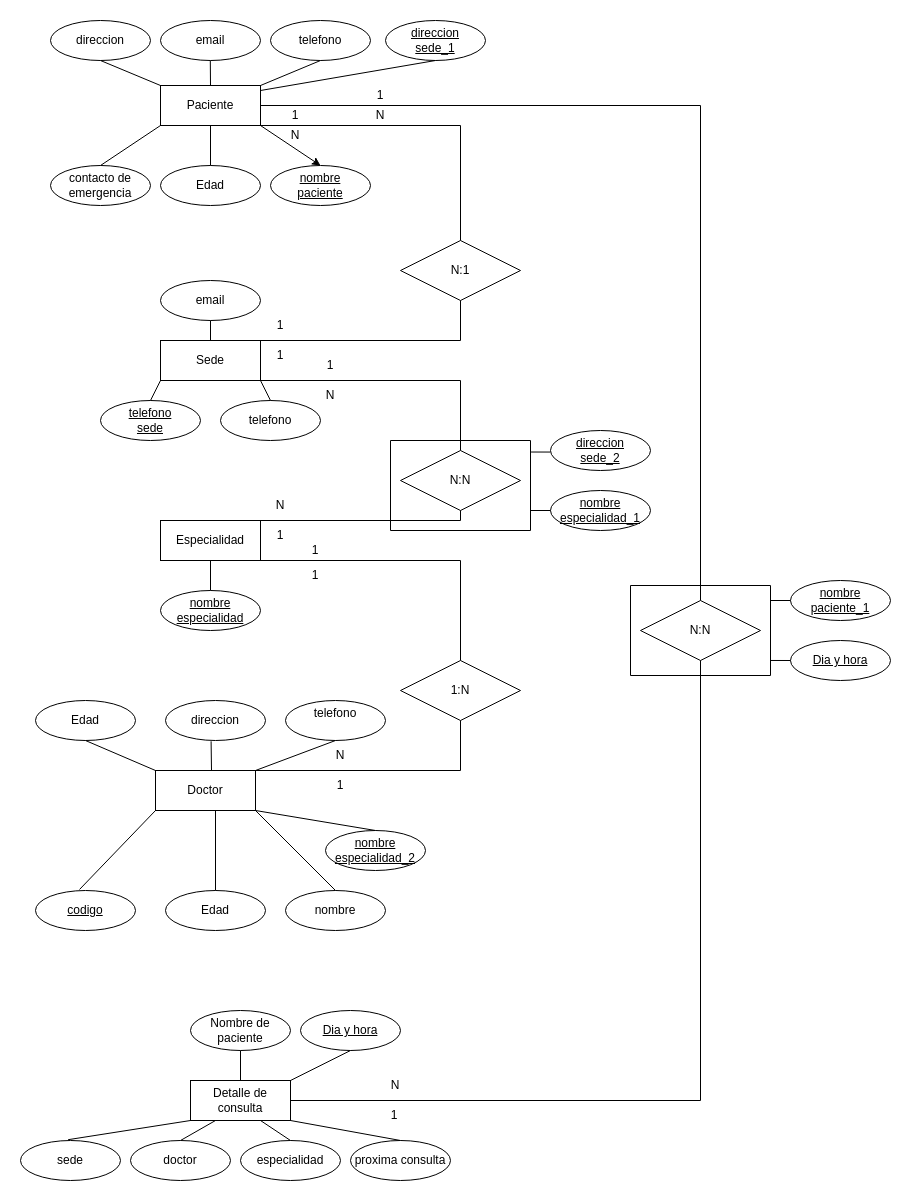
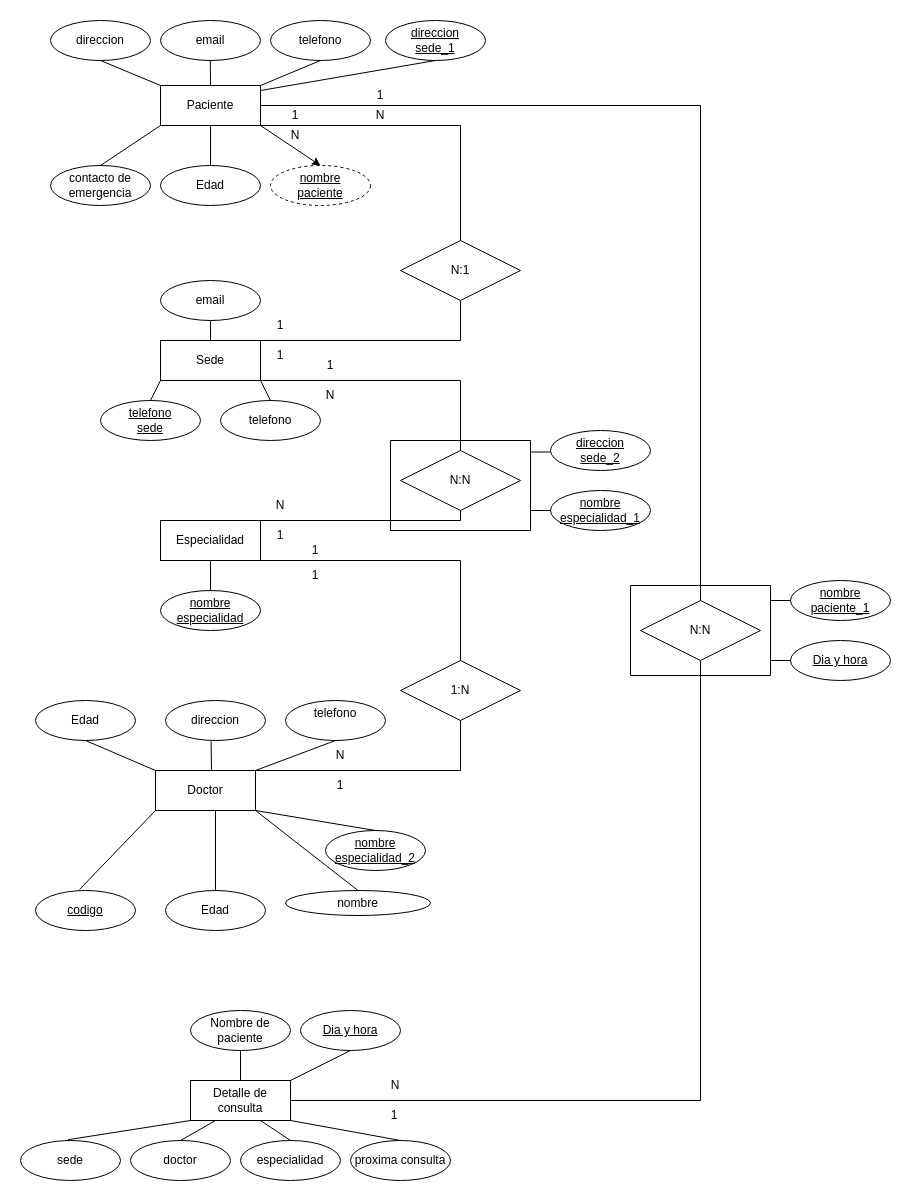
node "nombre paciente": style solid -> dashed
node "nombre": size 100x40 -> 145x25
